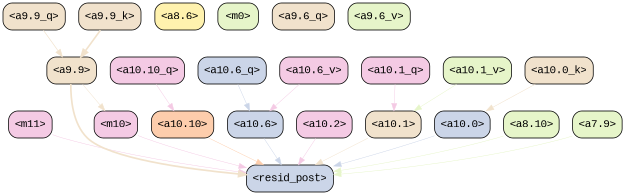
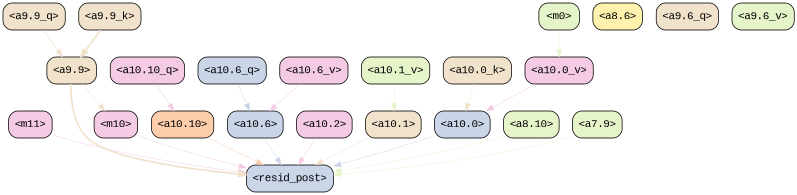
node "<a10.1_q>": removed
node "<a10.0_v>": added
